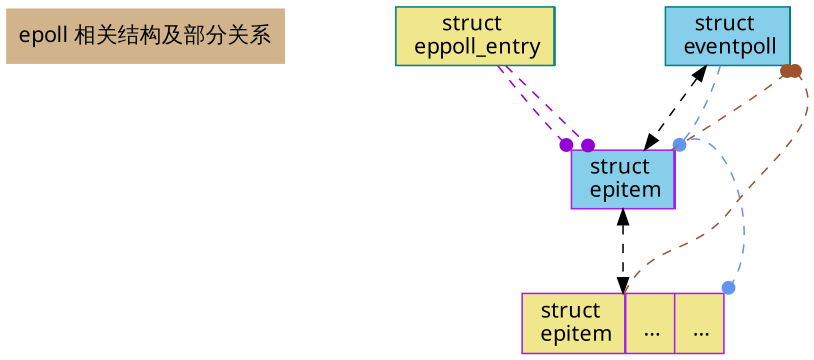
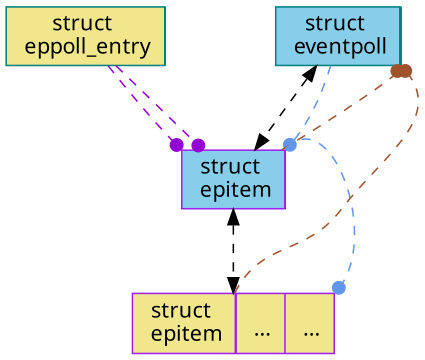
node "epoll 相关结构及部分关系": removed
